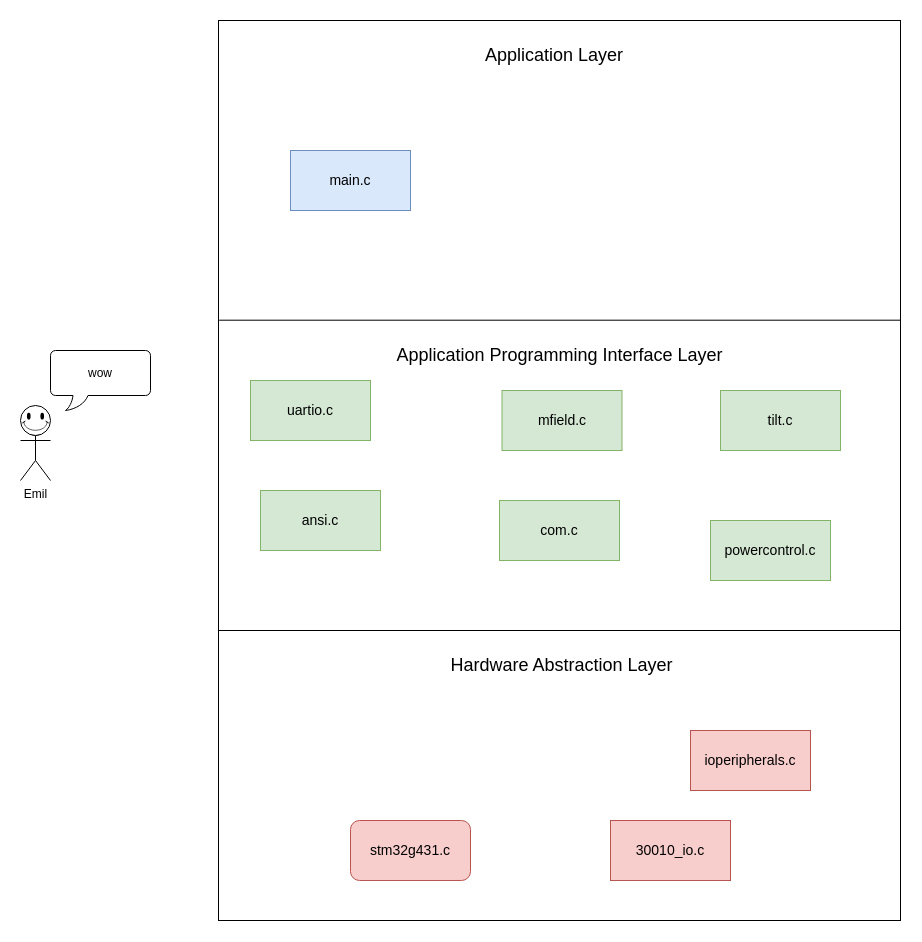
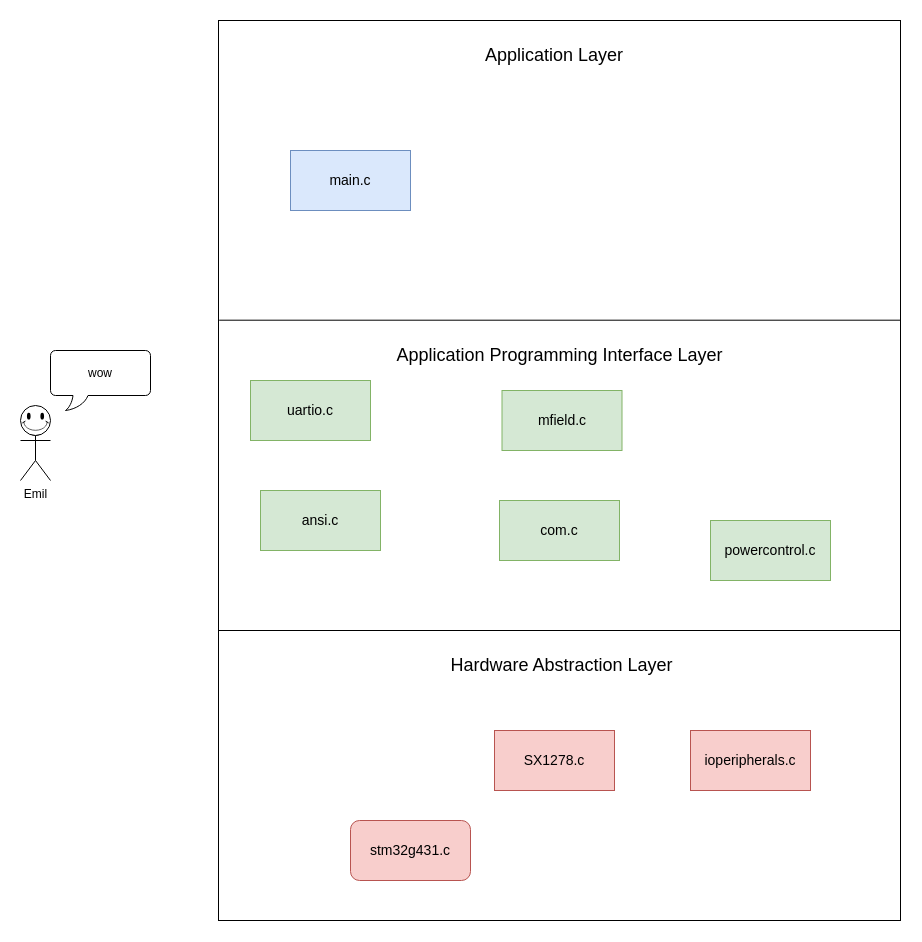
node "tilt.c": removed
node "SX1278.c": added
node "30010_io.c": removed
